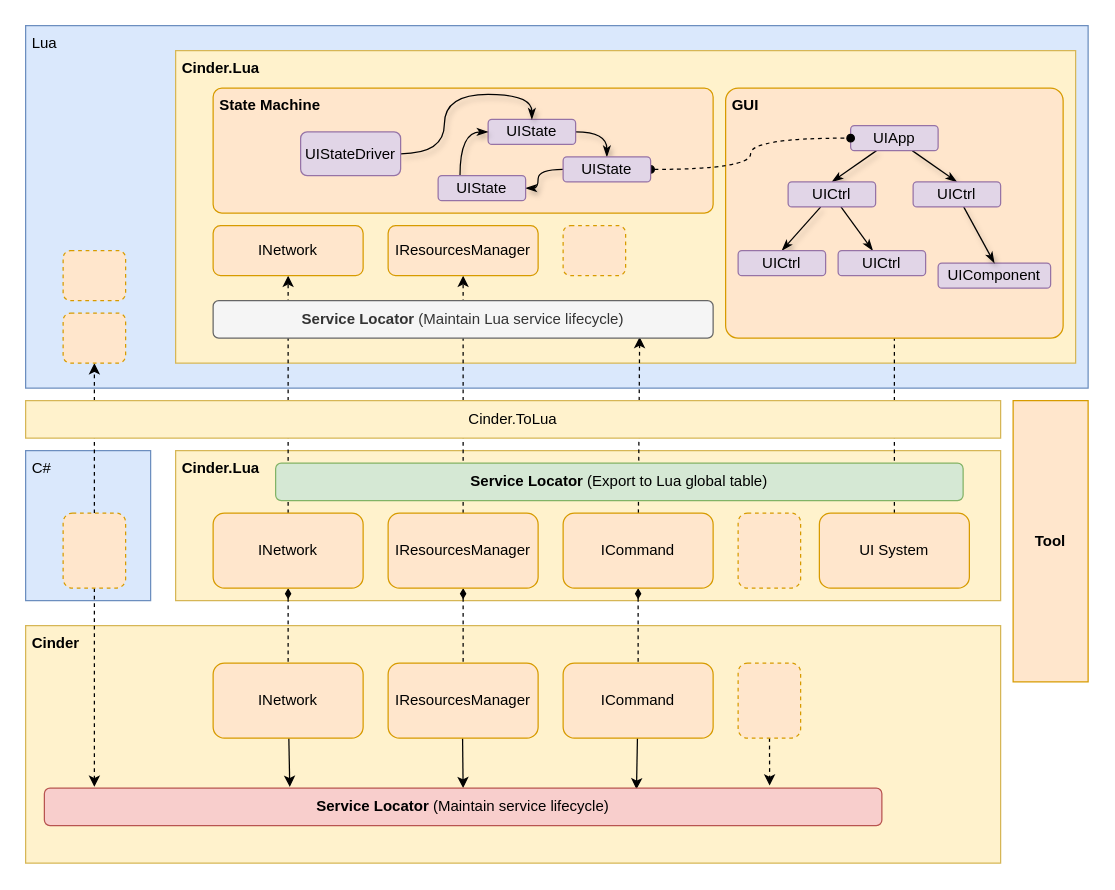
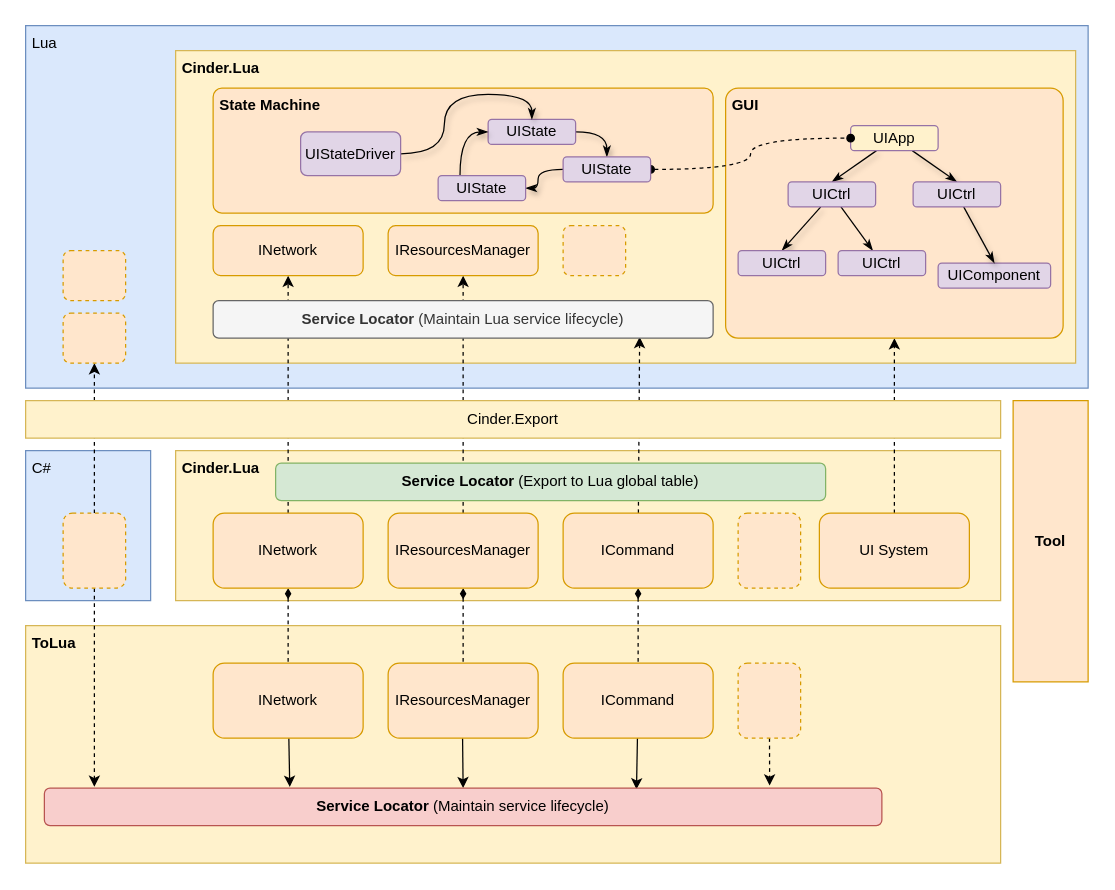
node "UIApp": fillcolor #e1d5e7 -> #fff2cc
edge "GUI" -- "UI System": arrowhead none -> classic
node "Cinder.ToLua": label "Cinder.ToLua" -> "Cinder.Export"
node "Service Locator (Export to Lua global table)": size 688x38 -> 550x38
node "Cinder": label "Cinder" -> "ToLua"
